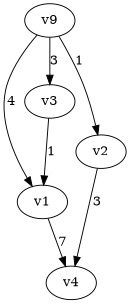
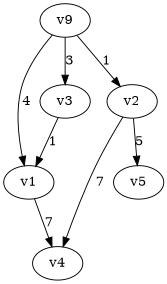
node "v5": added
edge "v2" -> "v4": label "3" -> "7"
